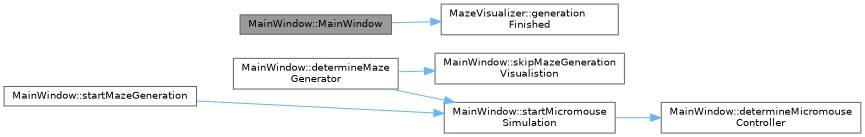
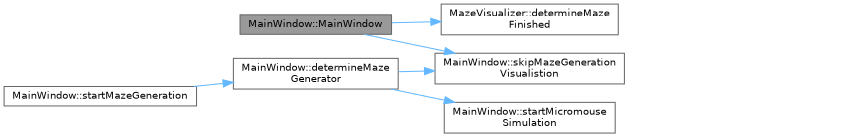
node "MazeVisualizer::generation Finished": label "MazeVisualizer::generation Finished" -> "MazeVisualizer::determineMaze Finished"
edge "MainWindow::MainWindow" -> "MainWindow::skipMazeGeneration Visualistion": added
edge "MainWindow::startMazeGeneration" -> "MainWindow::startMicromouse Simulation": now "MainWindow::startMazeGeneration" -> "MainWindow::determineMaze Generator"
node "MainWindow::determineMicromouse Controller": removed
